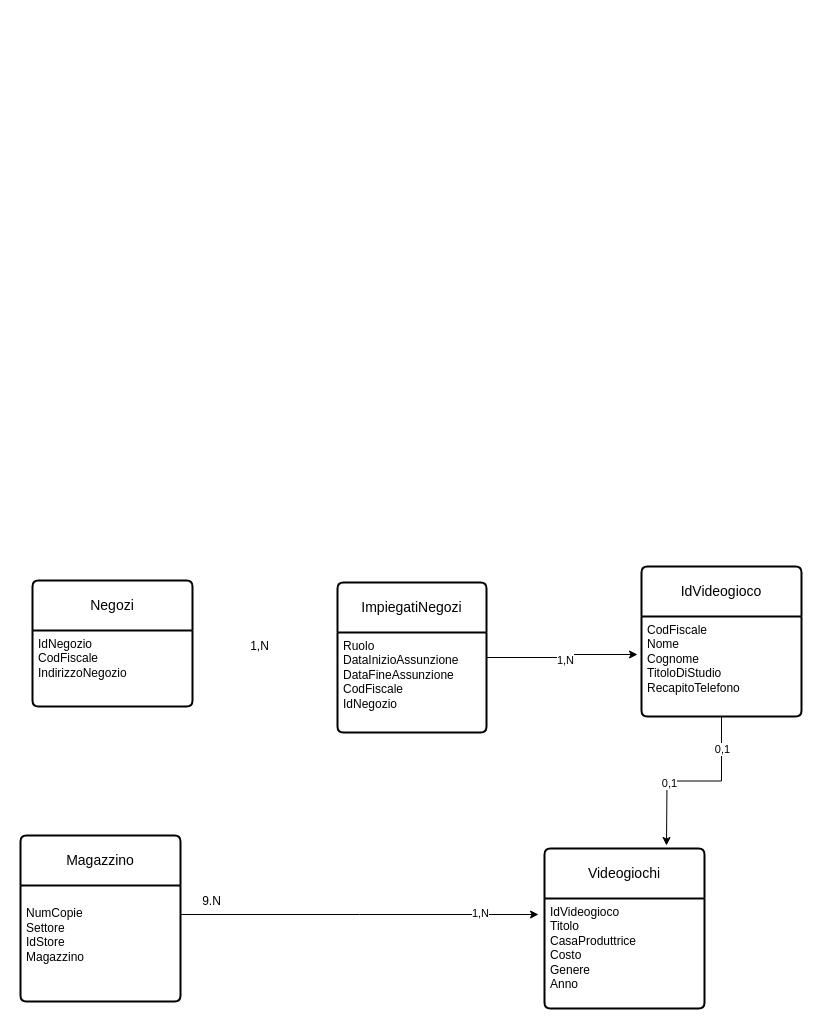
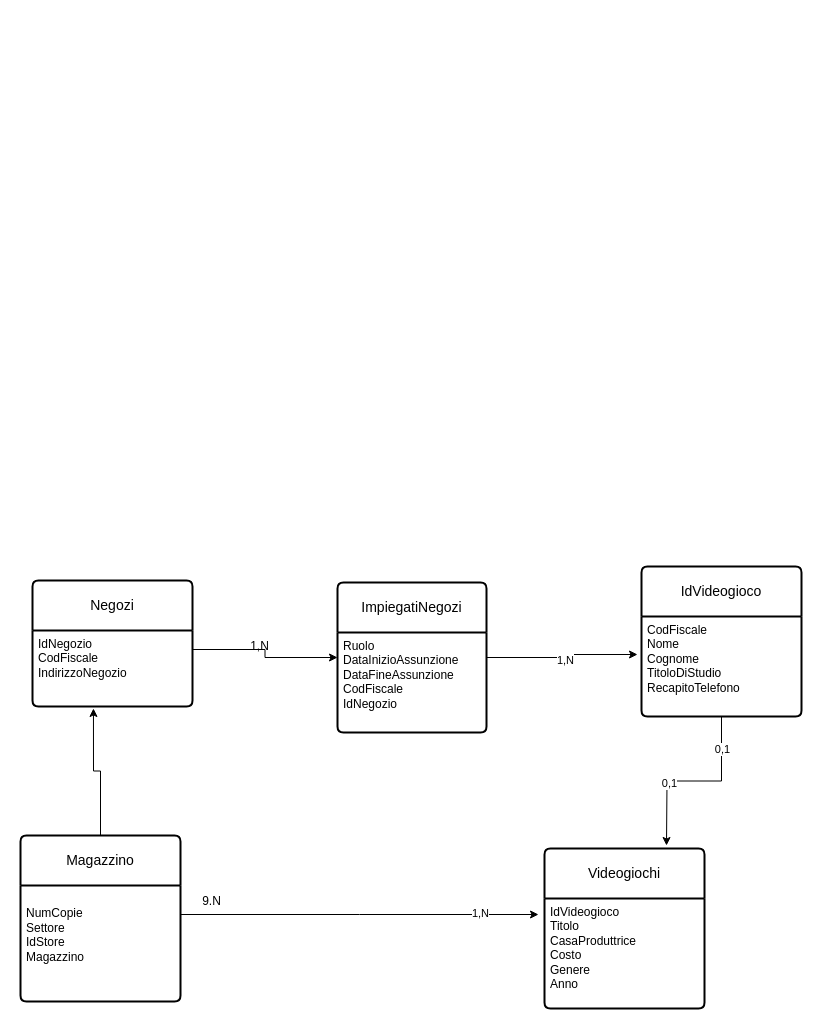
edge "IdNegozio CodFiscale IndirizzoNegozio" -> "ImpiegatiNegozi": added
edge "Magazzino" -> "IdNegozio CodFiscale IndirizzoNegozio": added
